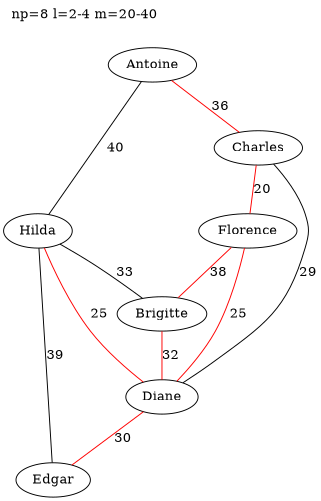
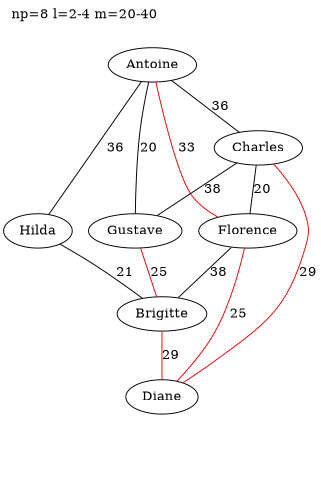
edge "Antoine" -- "Charles": color red -> black
edge "Antoine" -- "Hilda": label "40" -> "36"
edge "Antoine" -- "Florence": added, label "33"
edge "Charles" -- "Florence": color red -> black
node "Gustave": added
edge "Hilda" -- "Brigitte": label "33" -> "21"
edge "Florence" -- "Brigitte": color red -> black
edge "Charles" -- "Diane": color black -> red
edge "Hilda" -- "Diane": removed, label "25"
edge "Brigitte" -- "Diane": label "32" -> "29"
node "Edgar": removed
